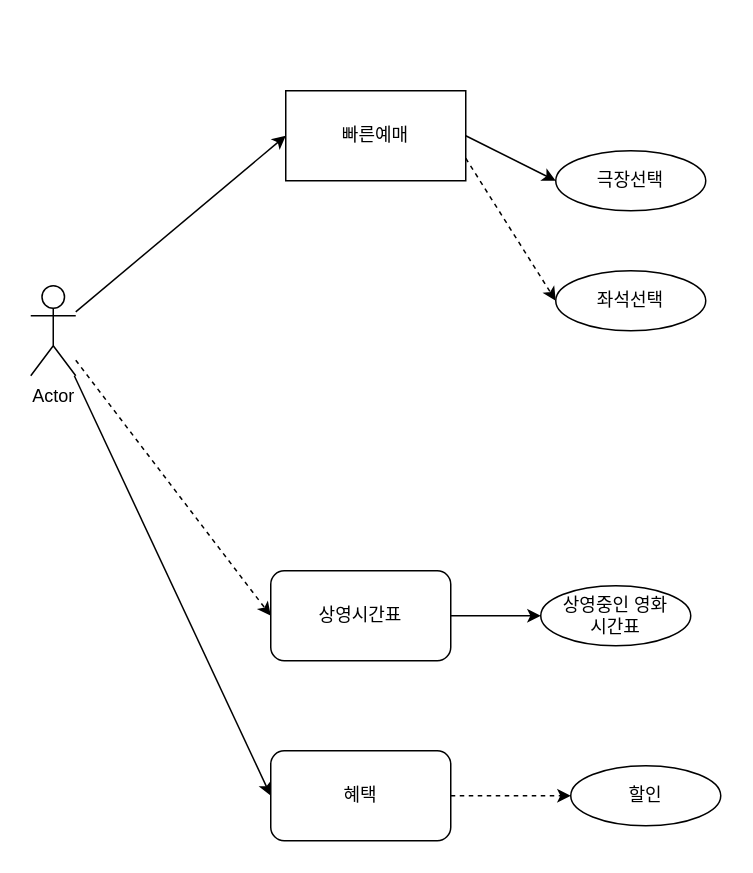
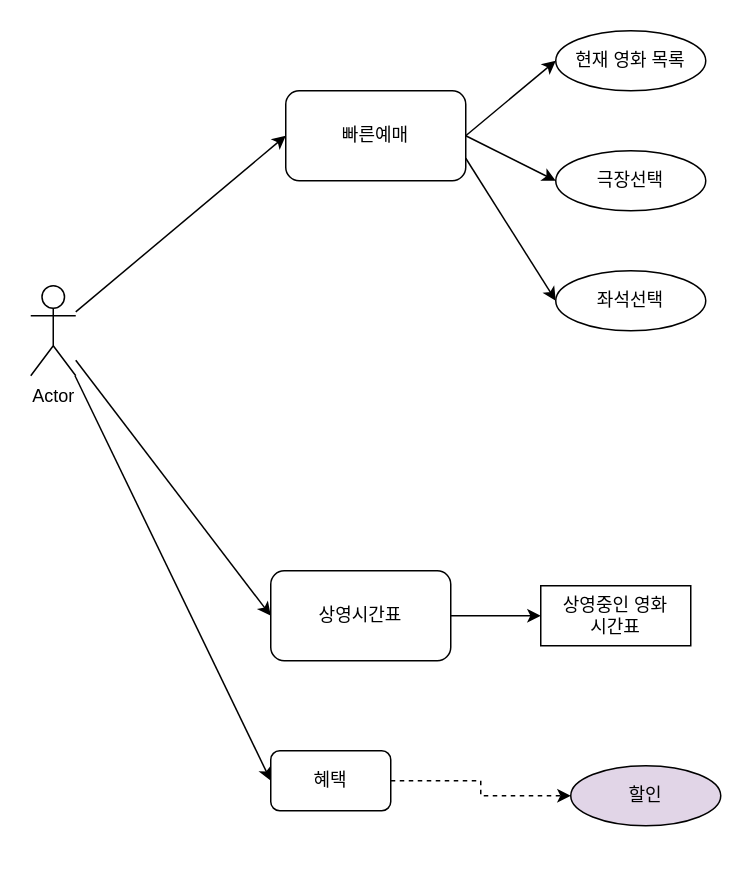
node "현재 영화 목록": added
edge "빠른예매" -> "현재 영화 목록": added
node "빠른예매": shape rectangle -> rounded rectangle
edge "빠른예매" -> "좌석선택": style dashed -> solid
edge "Actor" -> "상영시간표": style dashed -> solid
node "상영중인 영화 시간표": shape ellipse -> rectangle
node "혜택": size 180x90 -> 120x60
node "할인": fillcolor #ffffff -> #e1d5e7
